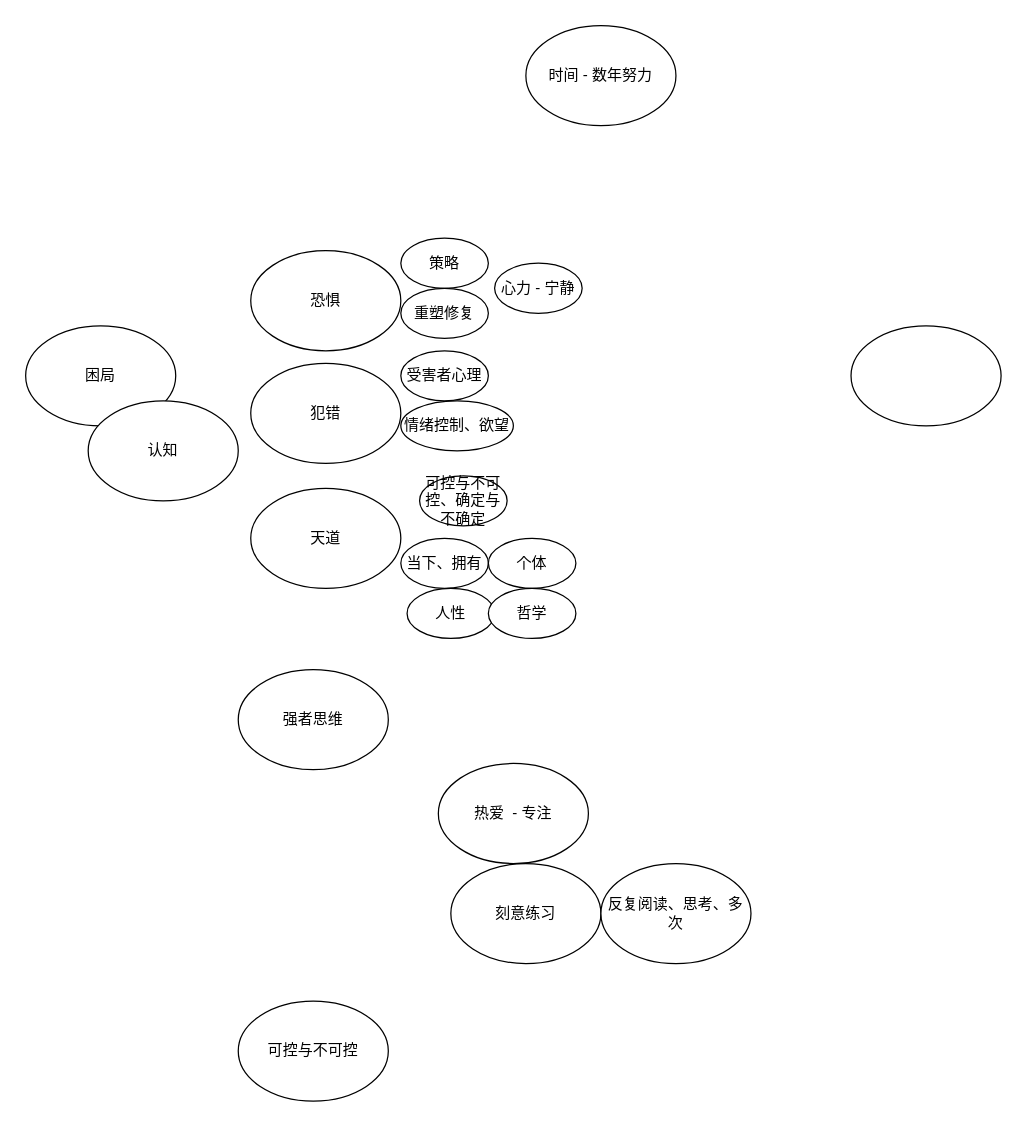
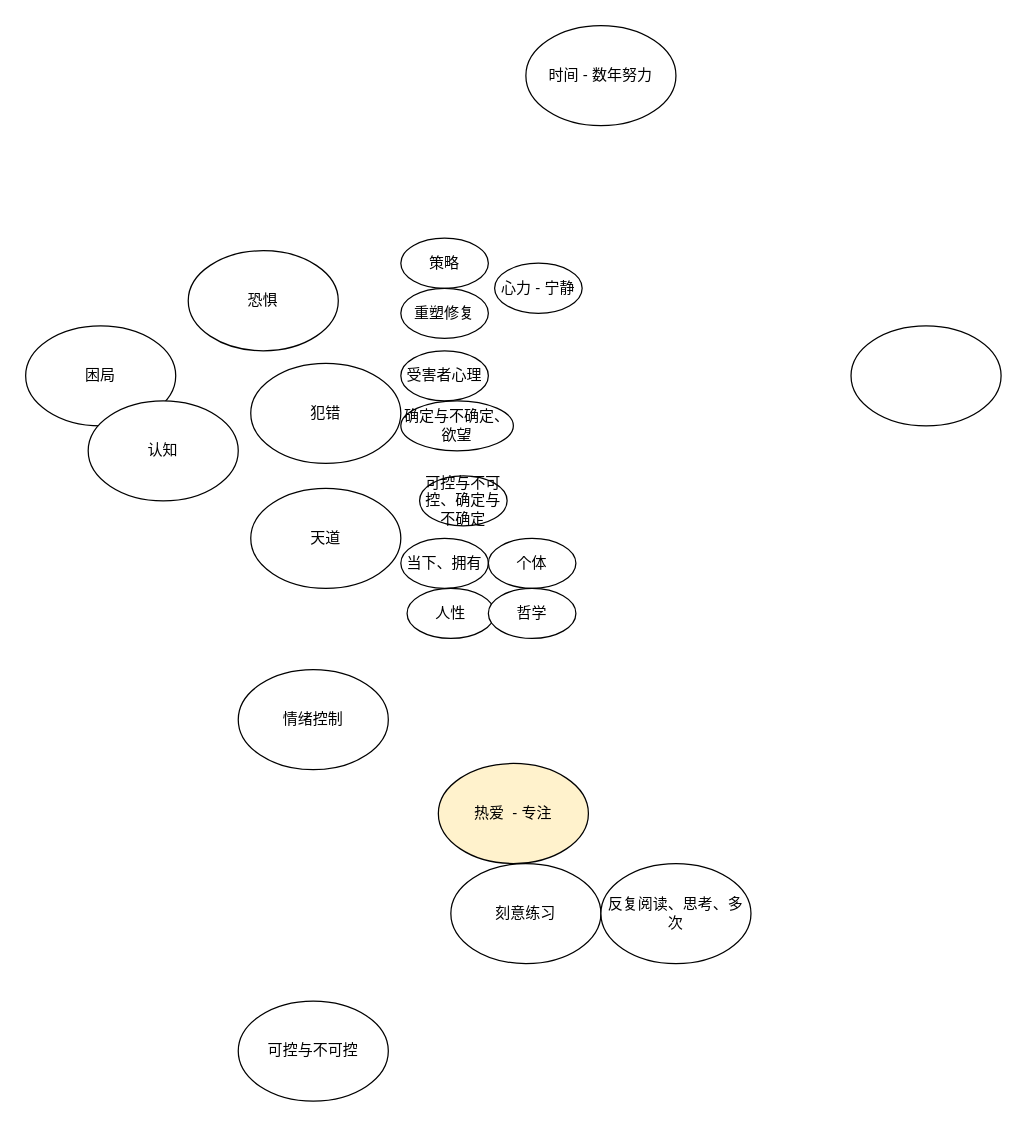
node "恐惧": moved (326, 301) -> (263, 301)
node "情绪控制、欲望": label "情绪控制、欲望" -> "确定与不确定、欲望"
node "强者思维": label "强者思维" -> "情绪控制"
node "热爱 - 专注": fillcolor #ffffff -> #fff2cc
